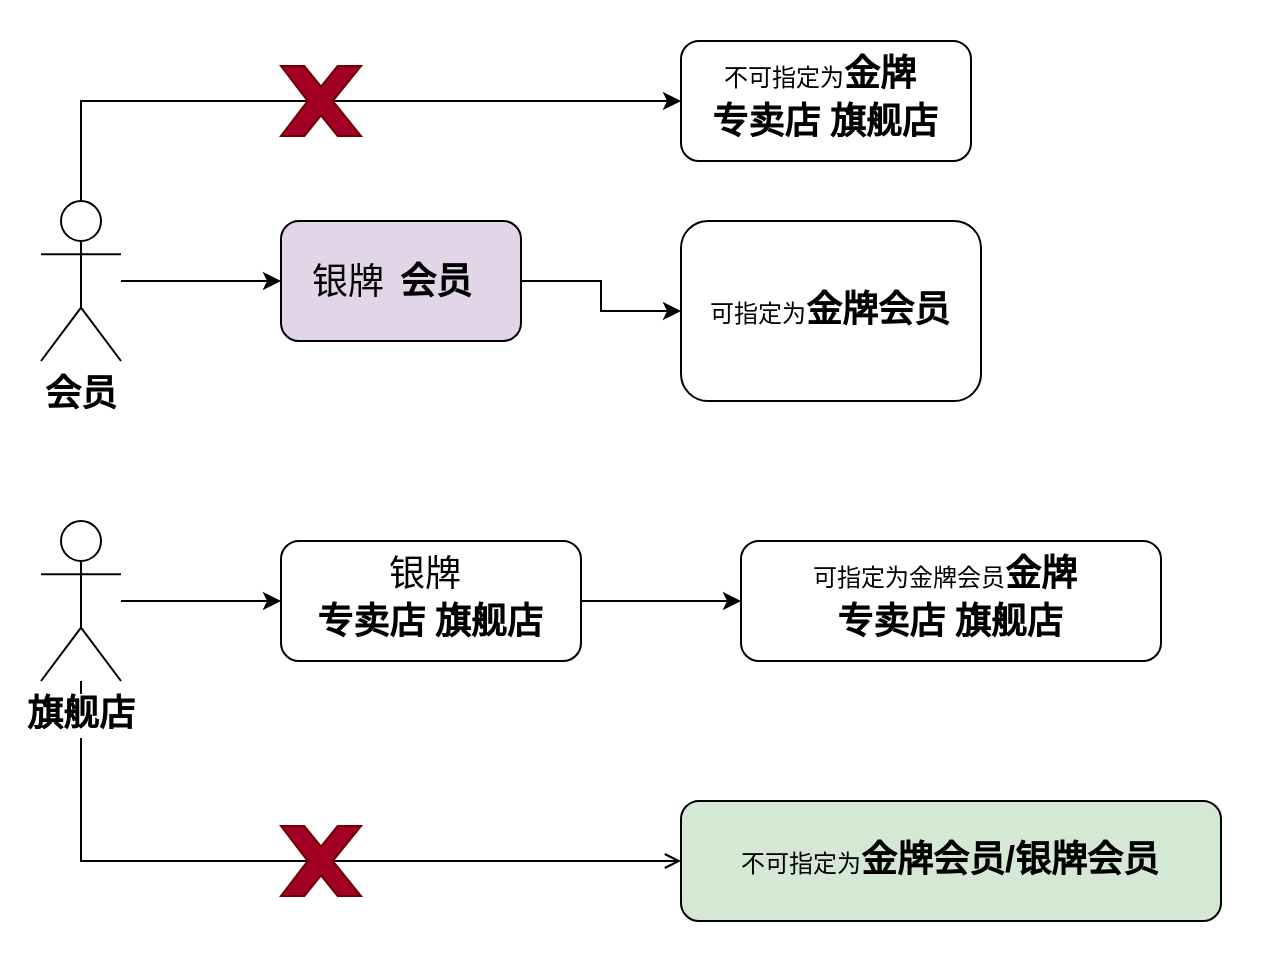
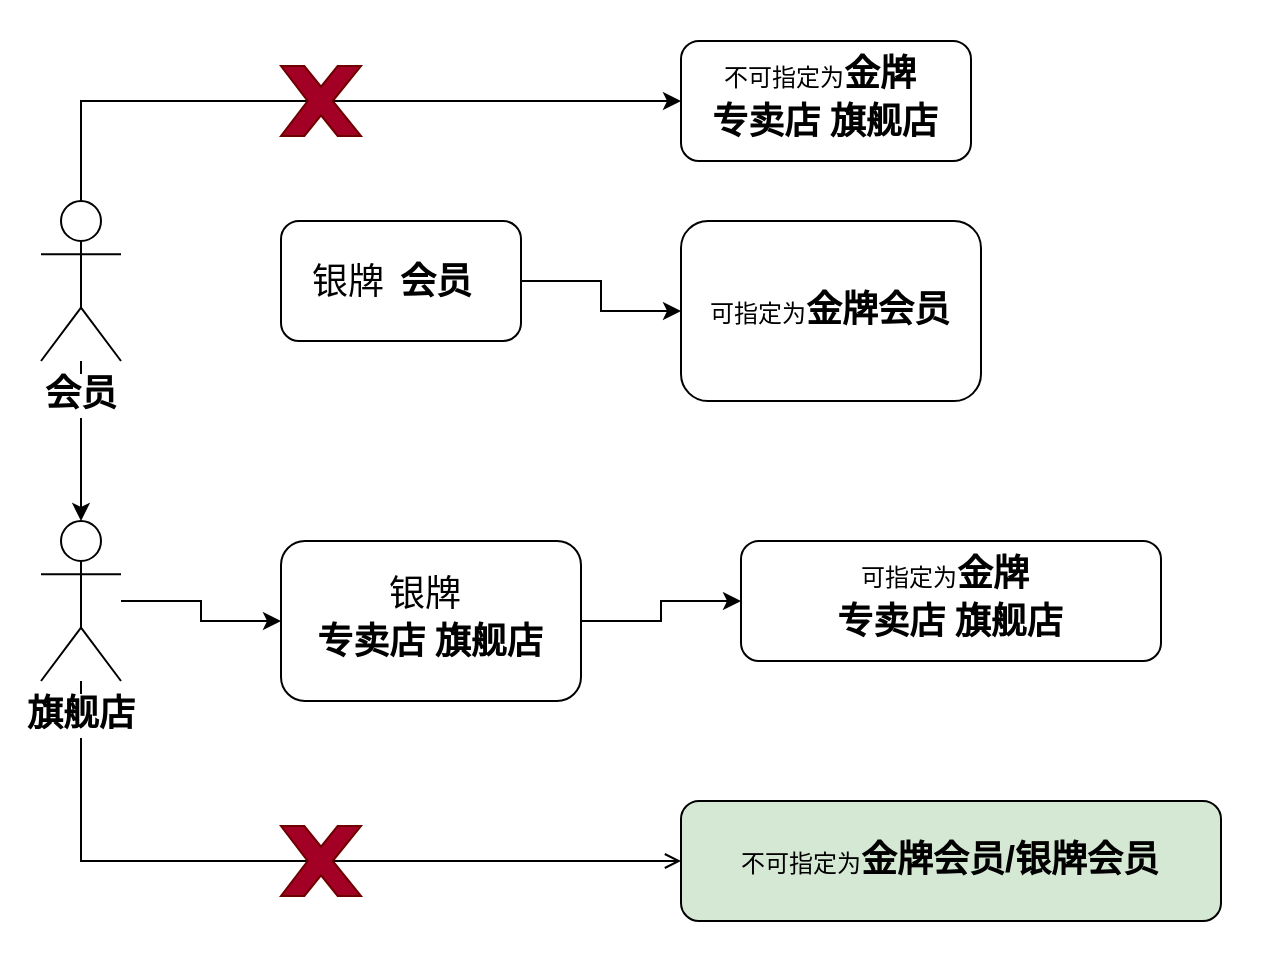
edge "会员" -> "银牌会员": now "会员" -> "旗舰店"
node "银牌会员": fillcolor #e1d5e7 -> #ffffff
node "银牌 专卖店 旗舰店": size 300x120 -> 300x160
node "可指定为金牌会员金牌 专卖店 旗舰店": label "可指定为金牌会员金牌 专卖店 旗舰店" -> "可指定为金牌 专卖店 旗舰店"
